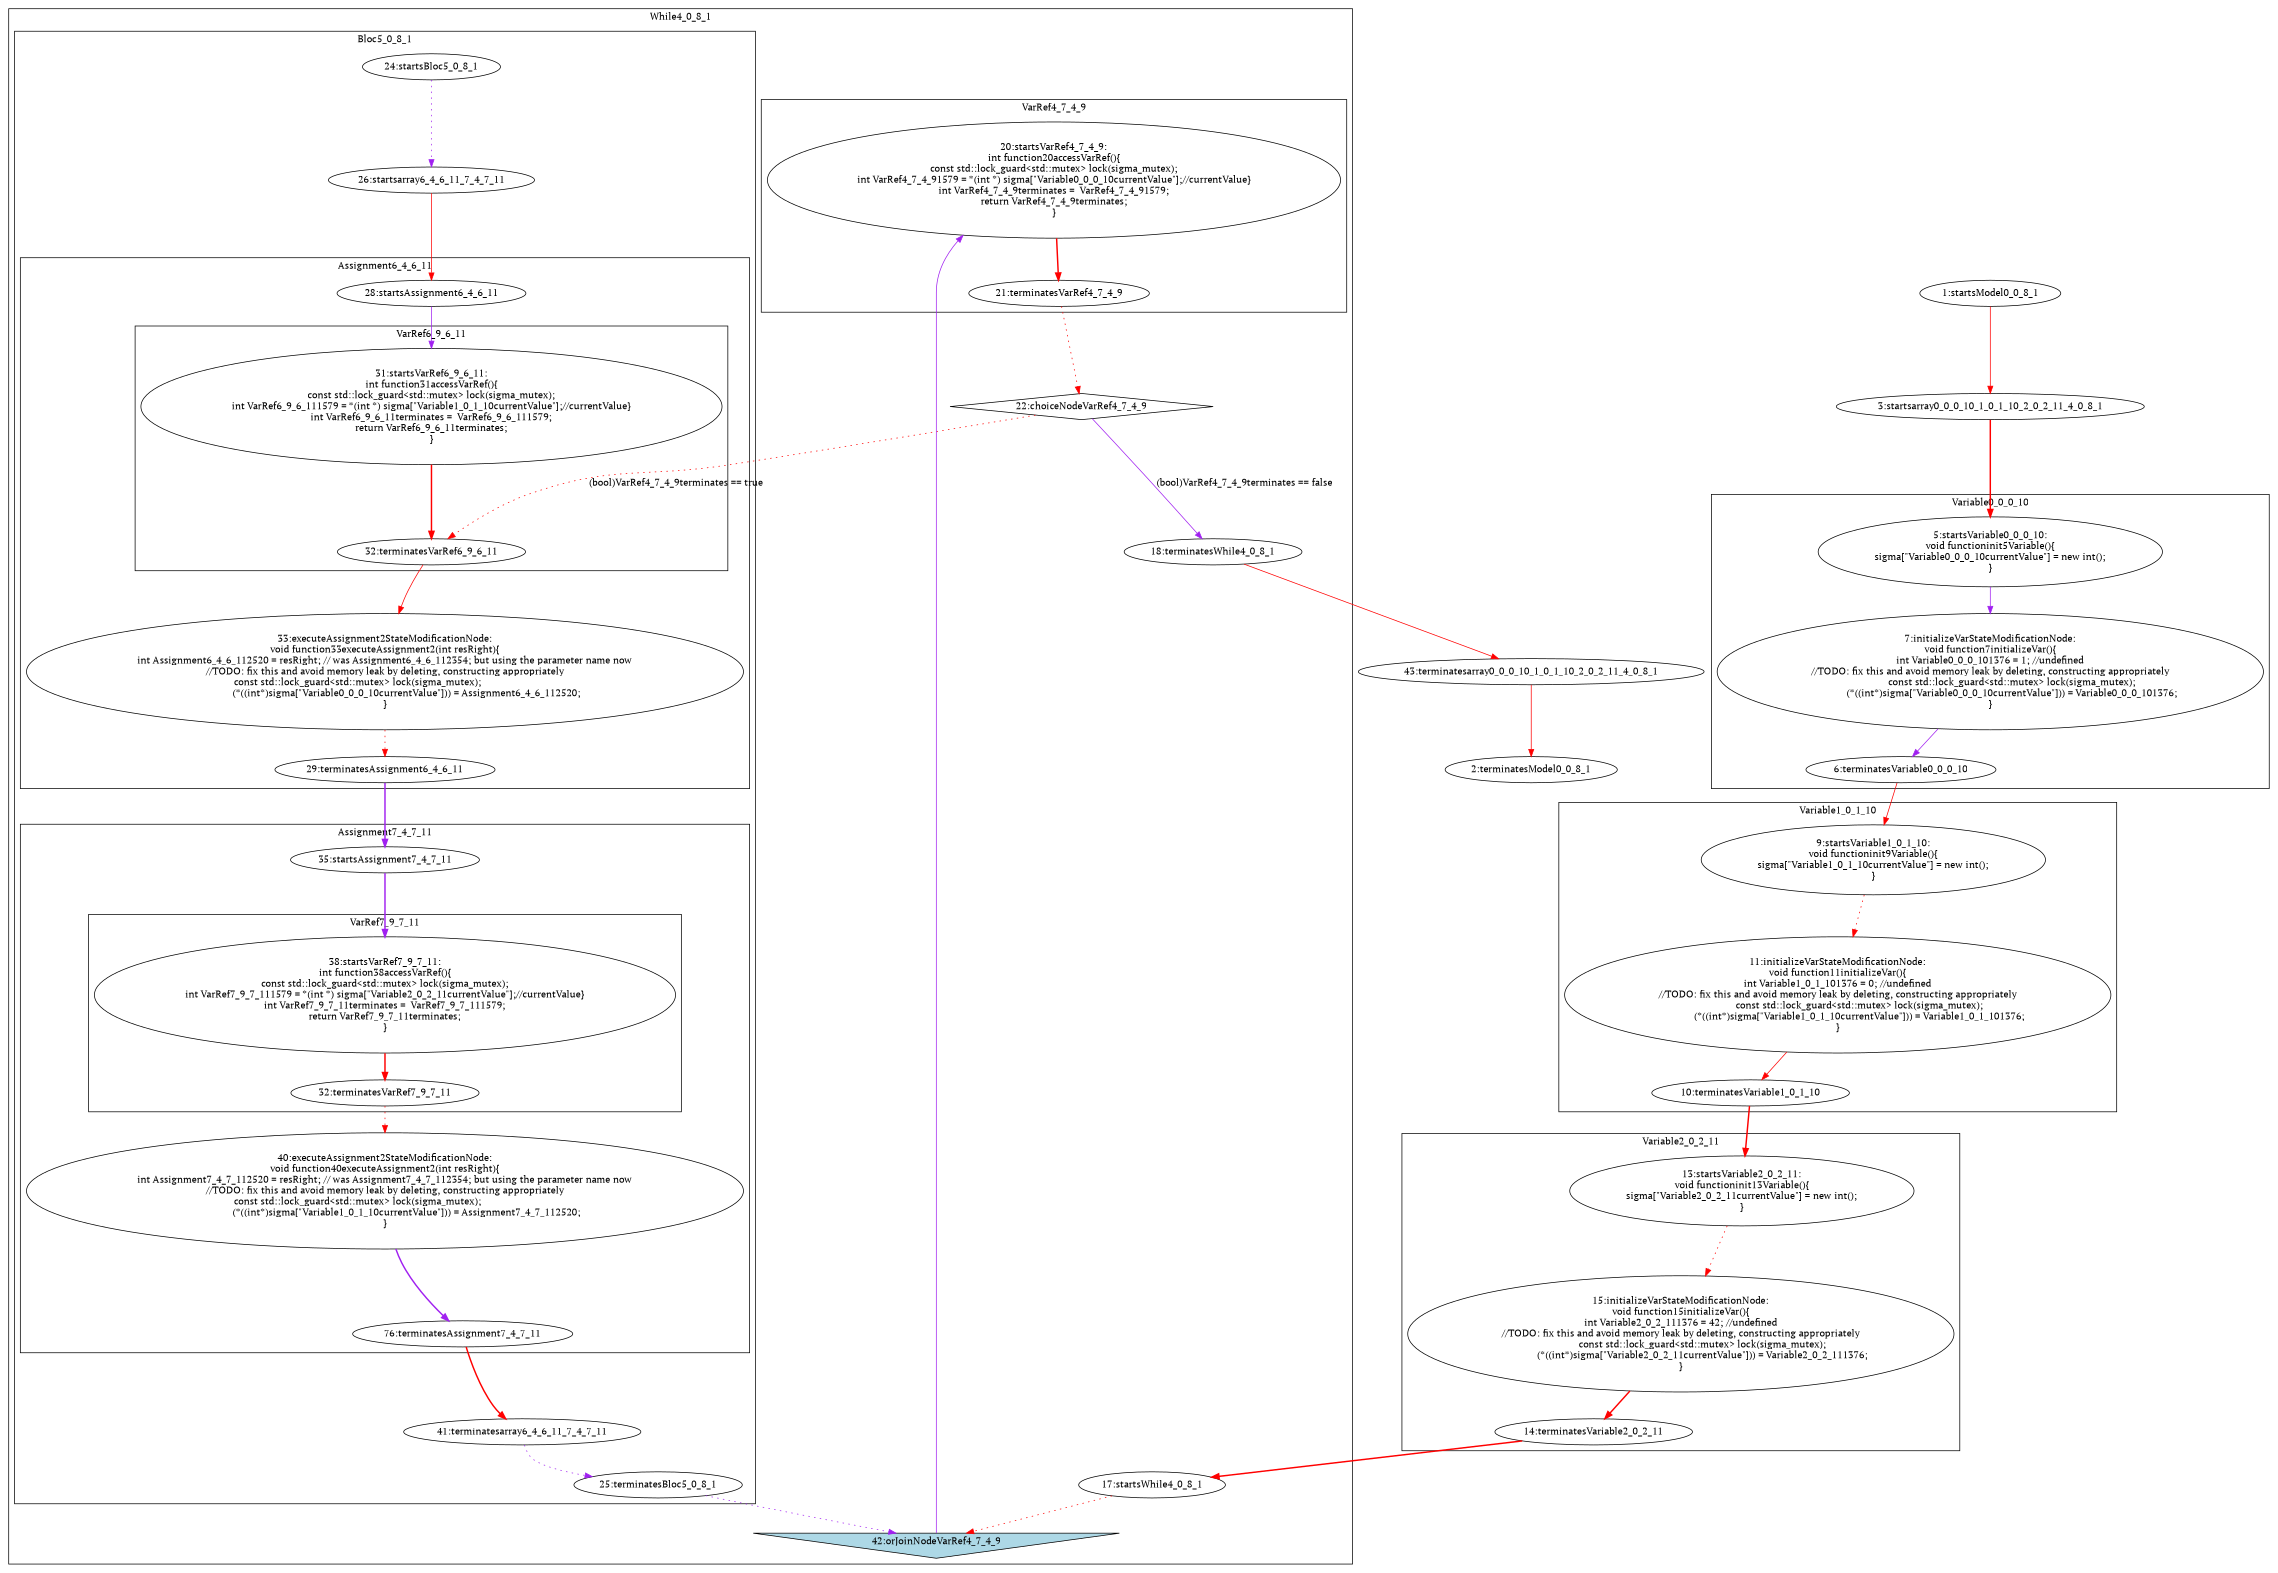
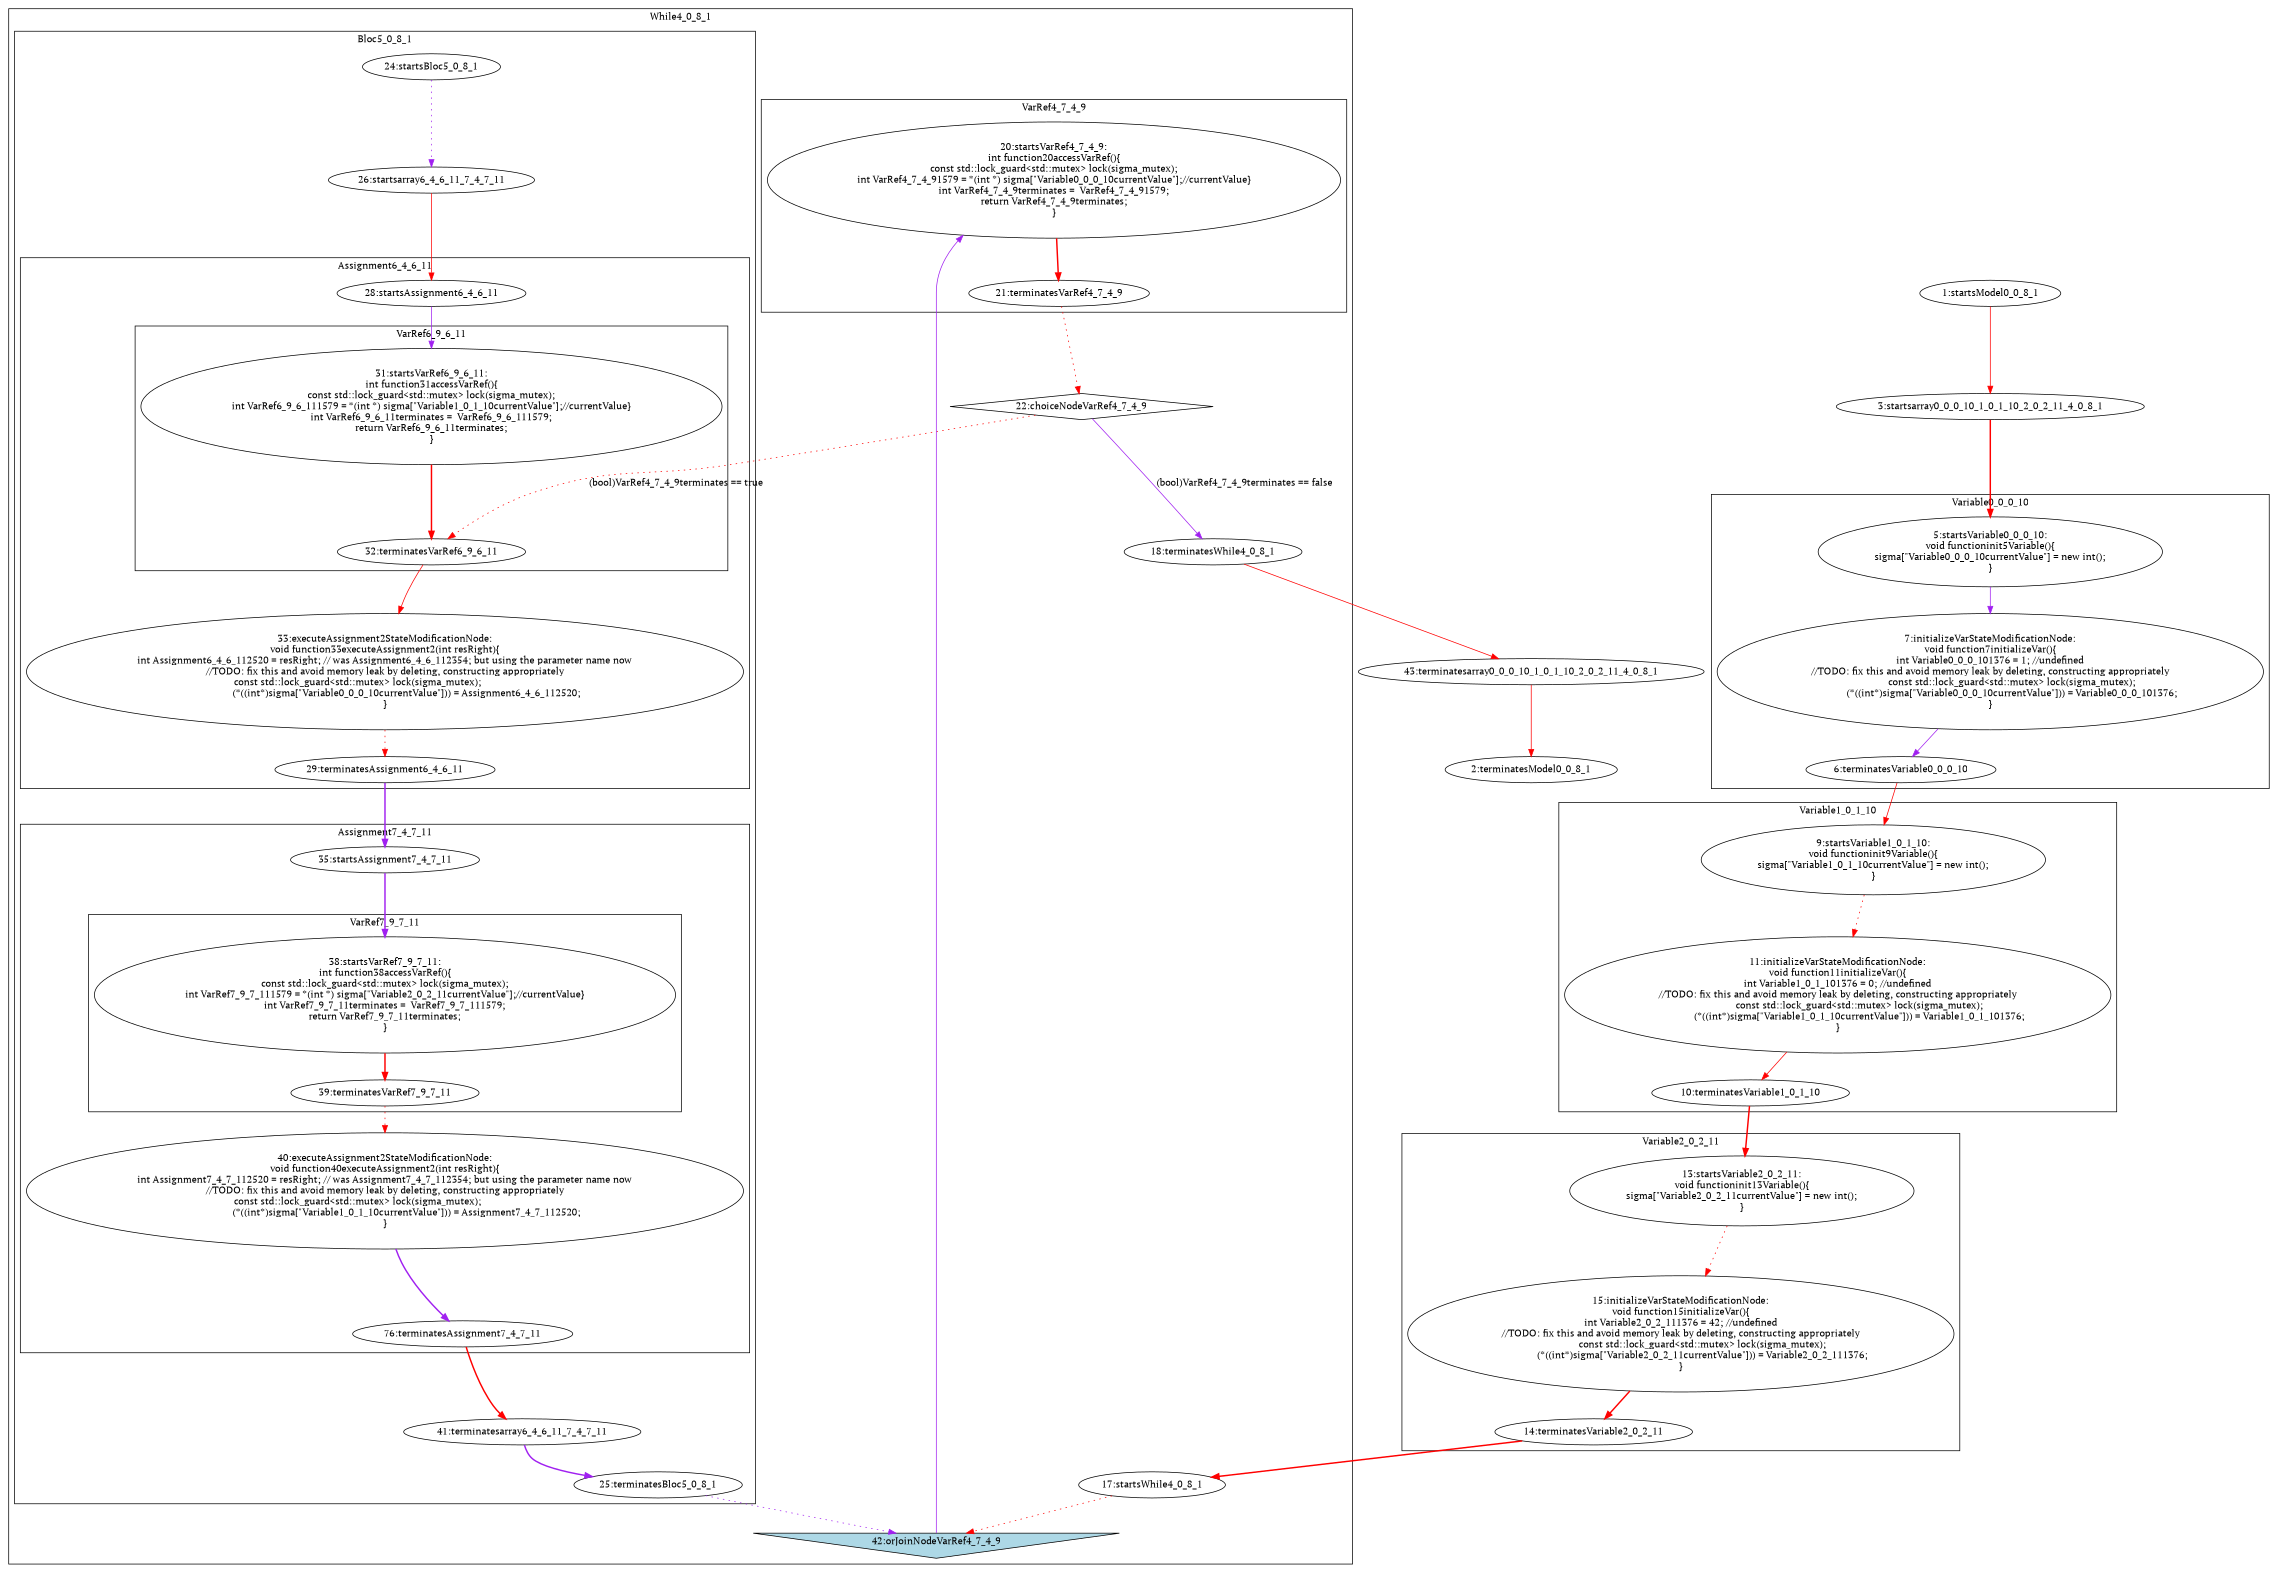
node "32:terminatesVarRef7_9_7_11": label "32:terminatesVarRef7_9_7_11" -> "39:terminatesVarRef7_9_7_11"
edge "41:terminatesarray6_4_6_11_7_4_7_11" -> "25:terminatesBloc5_0_8_1": style dotted -> bold
